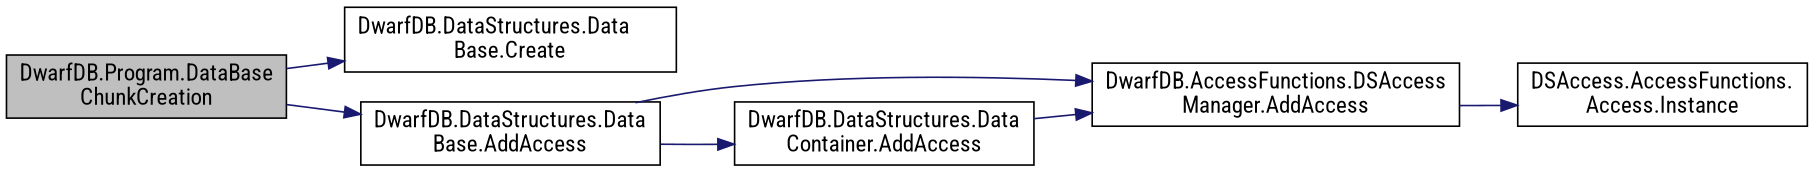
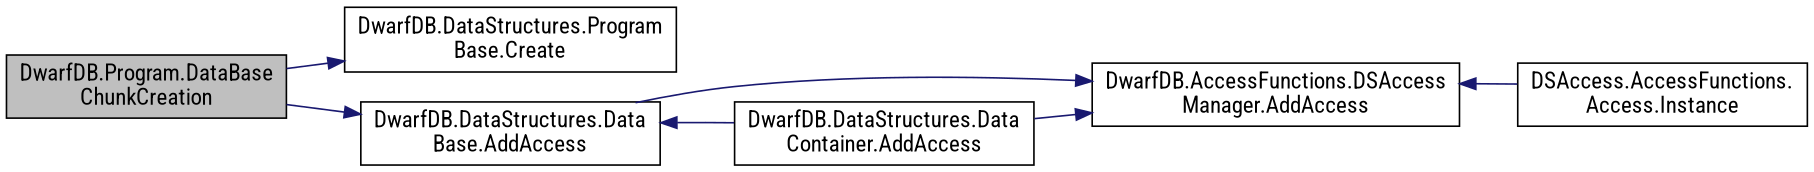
node "DwarfDB.DataStructures.Data Base.Create": label "DwarfDB.DataStructures.Data Base.Create" -> "DwarfDB.DataStructures.Program Base.Create"
edge "DwarfDB.AccessFunctions.DSAccess Manager.AddAccess" -> "DSAccess.AccessFunctions. Access.Instance": reversed
edge "DwarfDB.DataStructures.Data Base.AddAccess" -> "DwarfDB.DataStructures.Data Container.AddAccess": reversed
